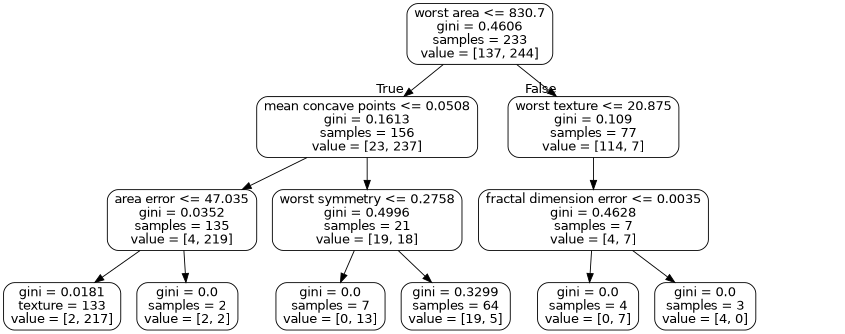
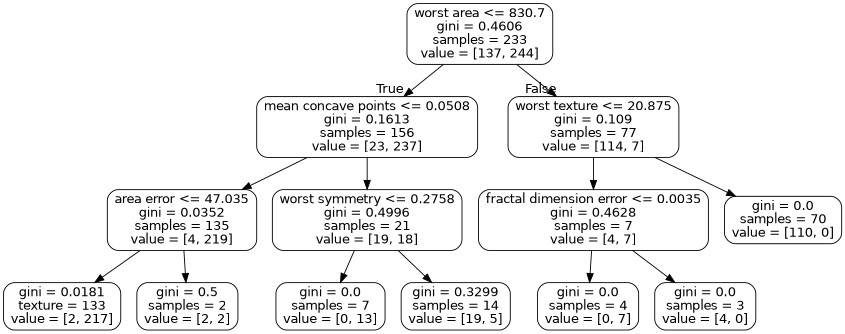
node "gini = 0.0 samples = 70 value = [110, 0]": added
node "gini = 0.0 samples = 2 value = [2, 2]": label "gini = 0.0 samples = 2 value = [2, 2]" -> "gini = 0.5 samples = 2 value = [2, 2]"
node "gini = 0.3299 samples = 64 value = [19, 5]": label "gini = 0.3299 samples = 64 value = [19, 5]" -> "gini = 0.3299 samples = 14 value = [19, 5]"
